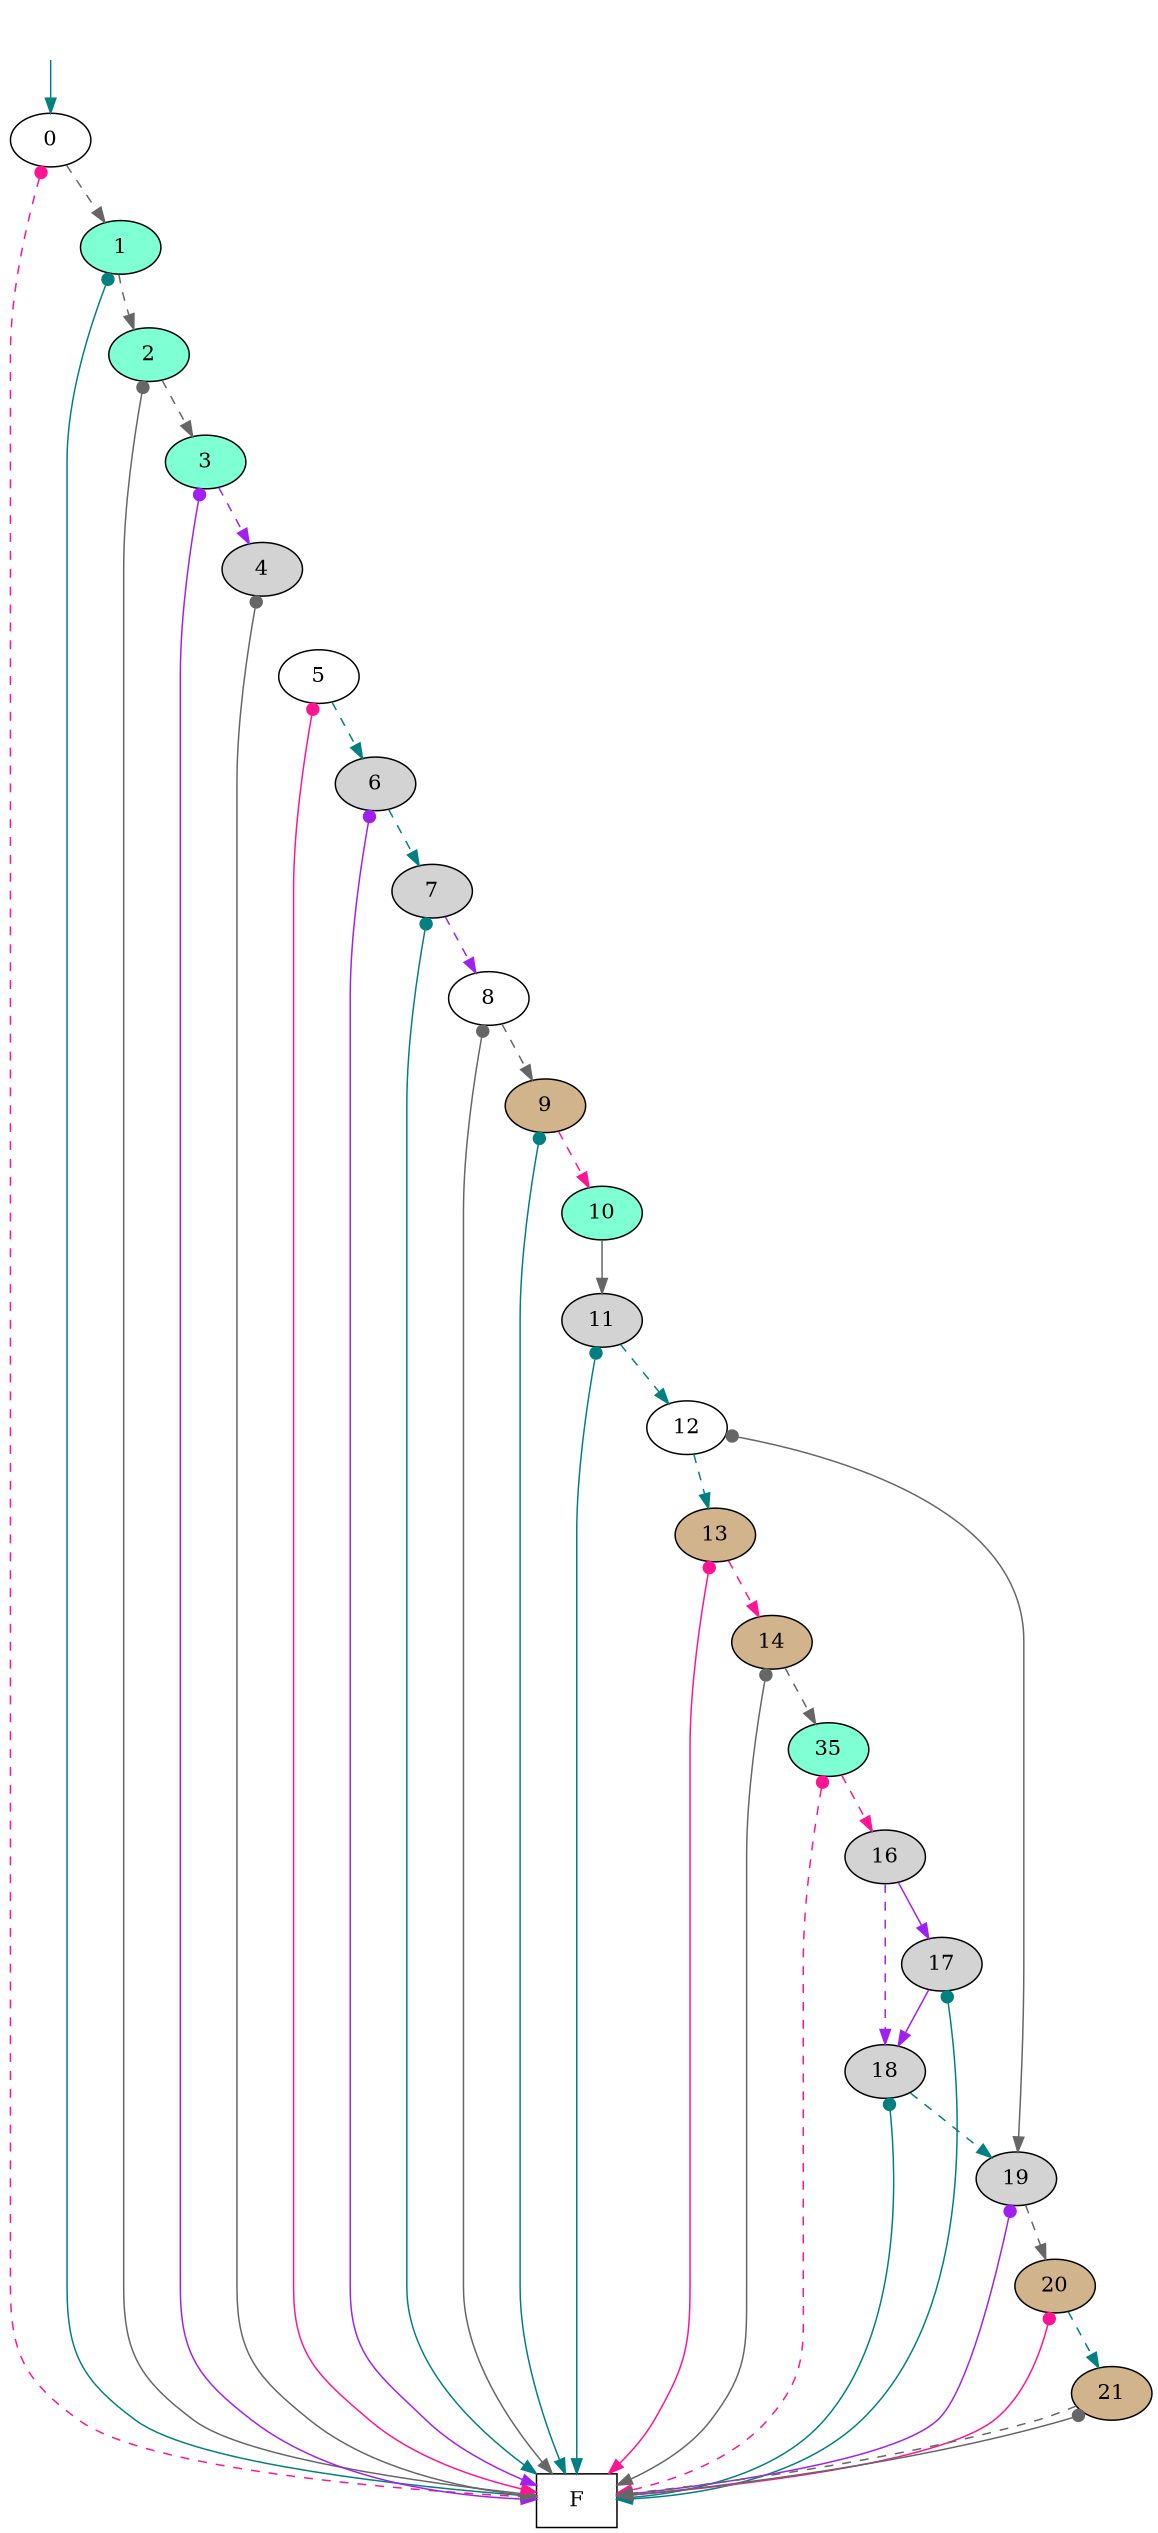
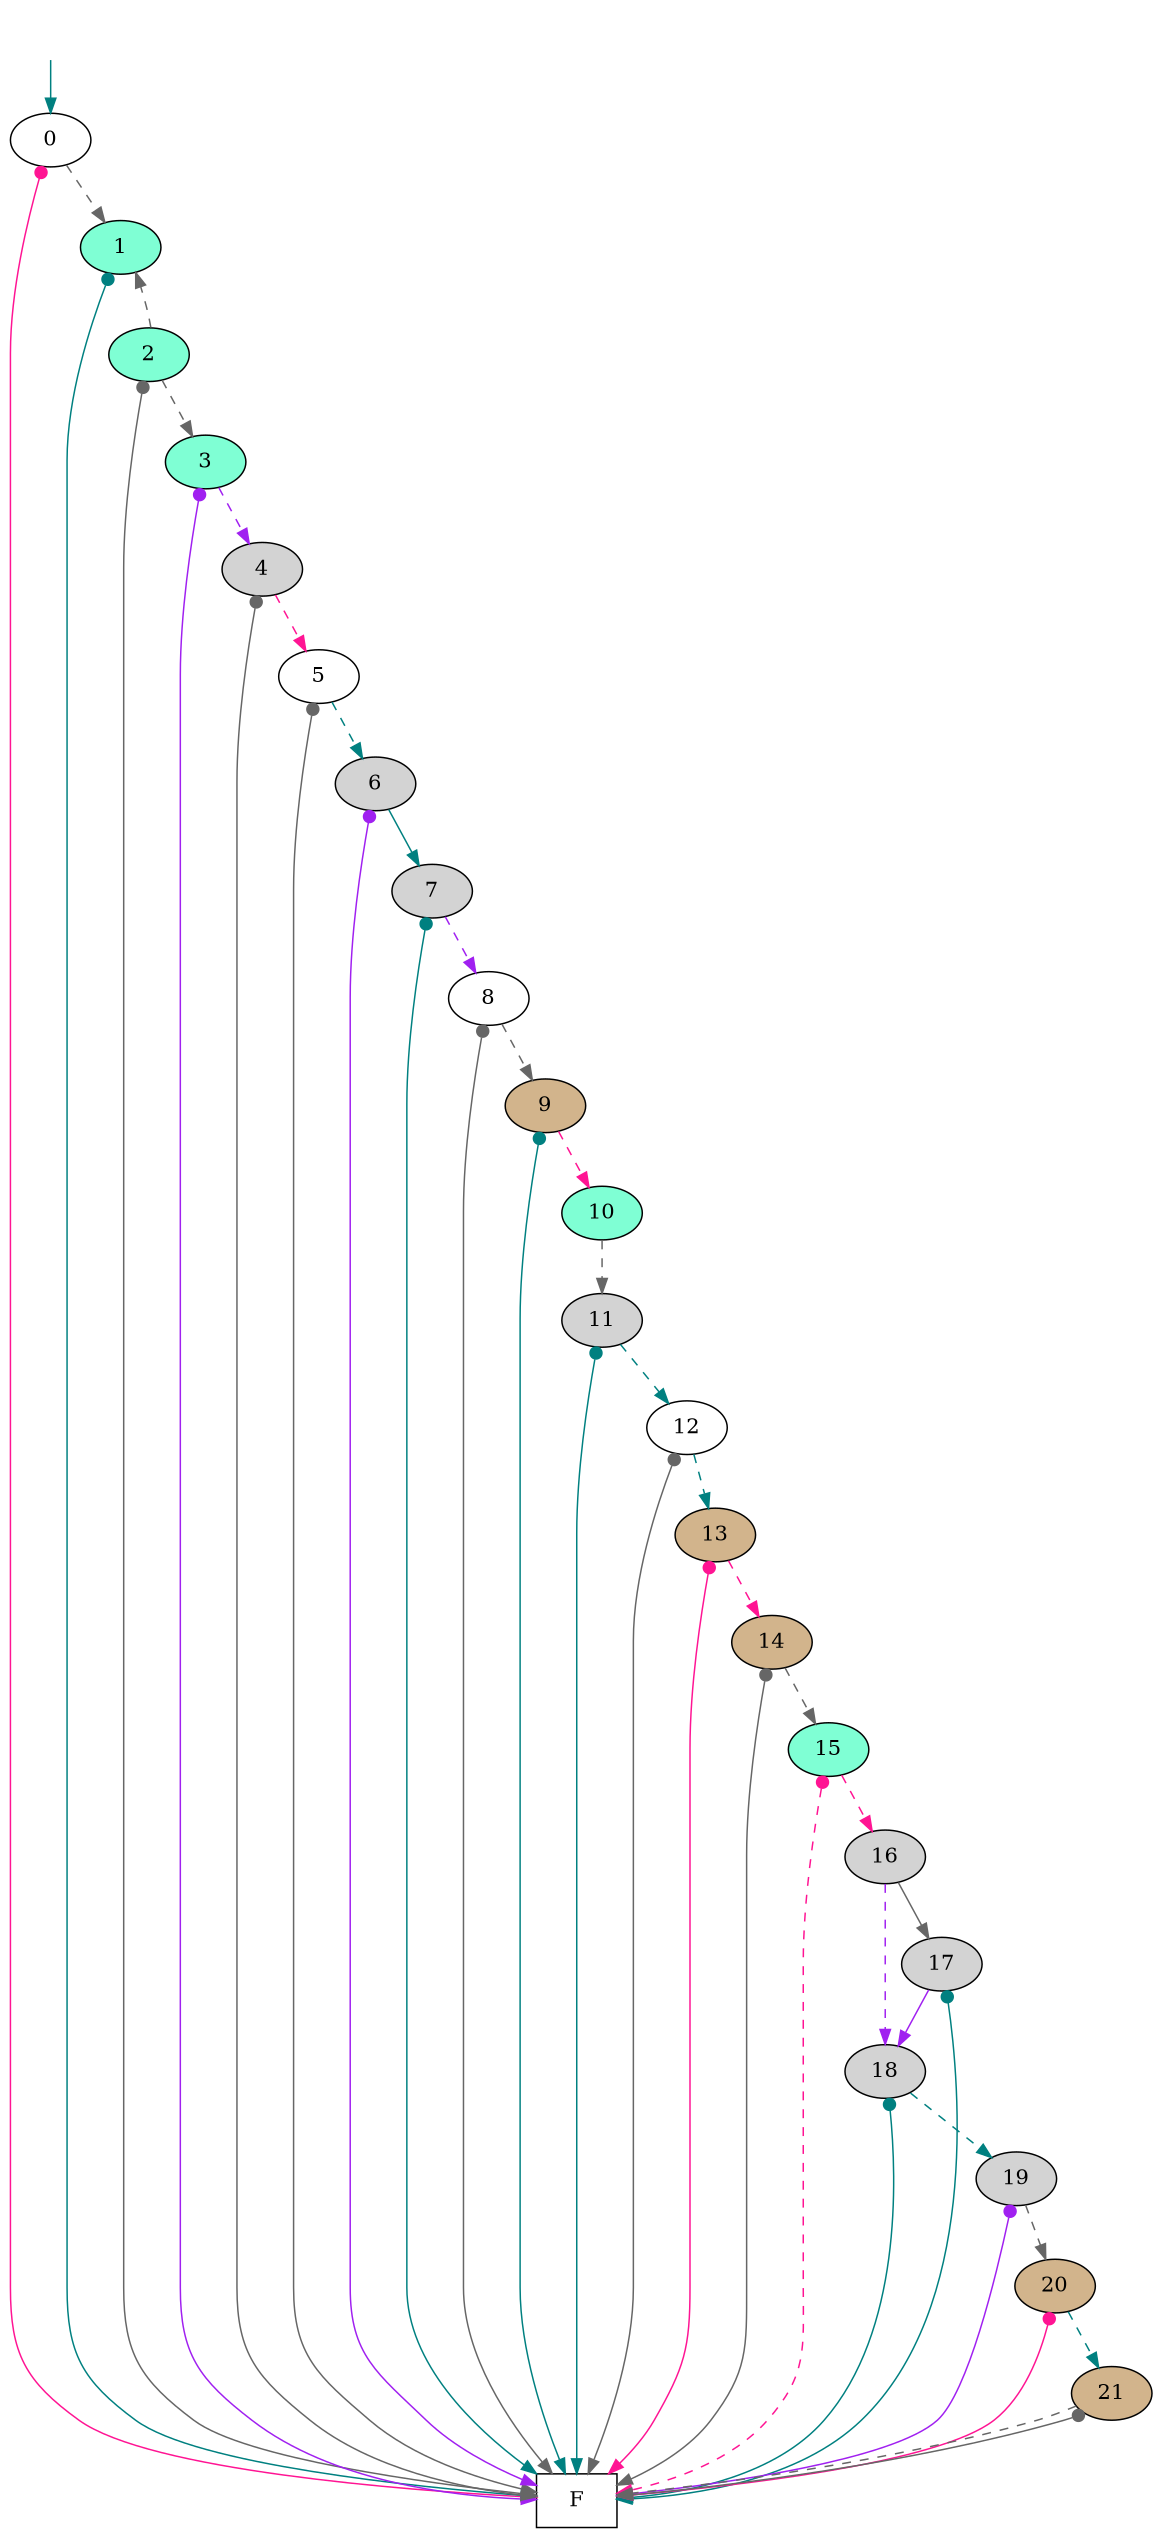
edge "1" -> "2": reversed
edge "4" -> "5": added
edge "6" -> "7": style dashed -> solid
edge "10" -> "11": style solid -> dashed
edge "0" -- "F": style dashed -> solid
edge "5" -- "F": color deeppink -> gray40
edge "12" -- "19": now "12" -- "F"
node "35": label "35" -> "15"
edge "16" -- "17": color purple -> gray40
